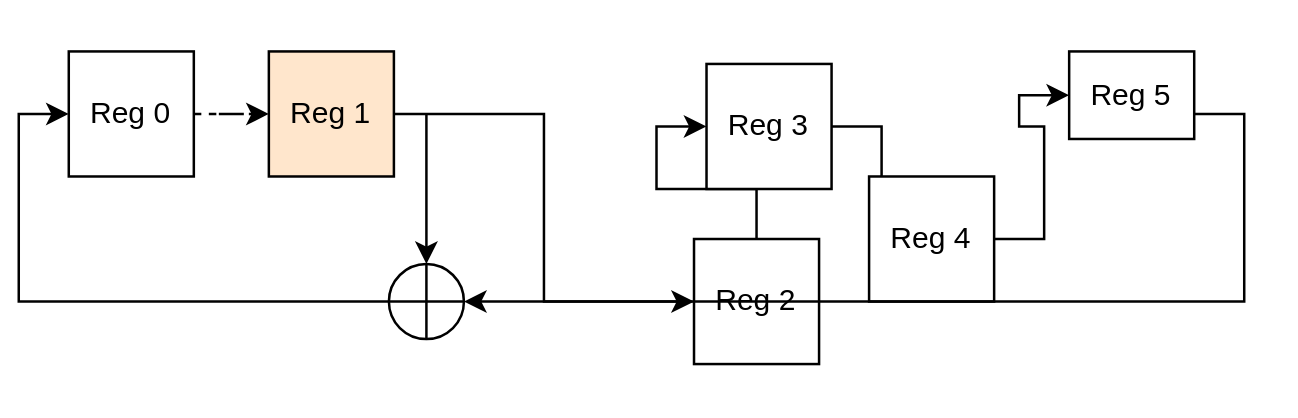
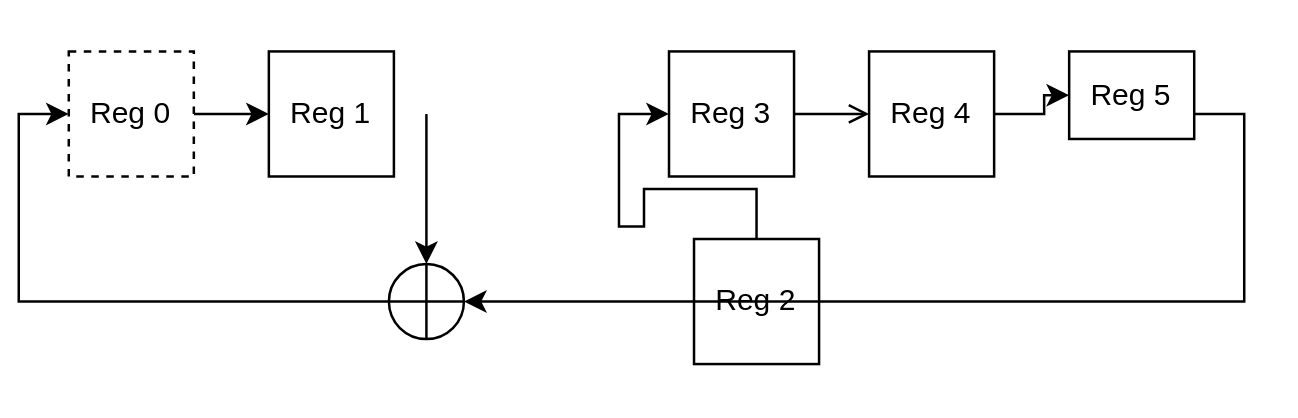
node "Reg 0": style solid -> dashed
edge "Reg 0" -> "Reg 1": style dashed -> solid
node "Reg 1": fillcolor #ffe6cc -> #ffffff
node "Reg 3": moved (769, 126) -> (731, 114)
edge "Reg 1" -> "Reg 2": removed
node "Reg 4": moved (931, 239) -> (931, 114)
